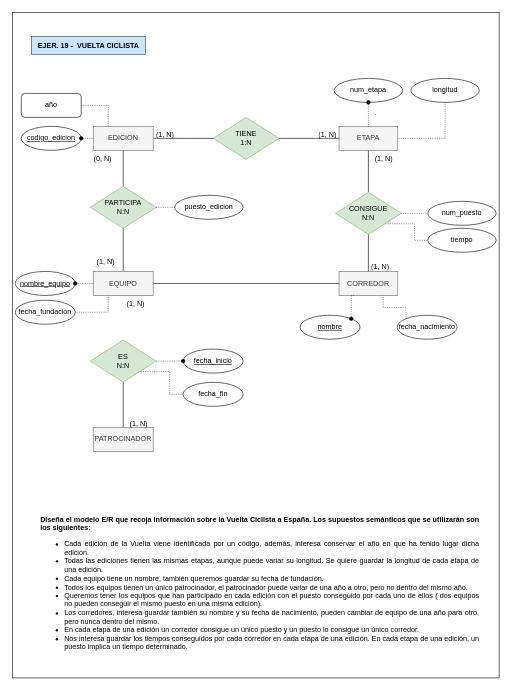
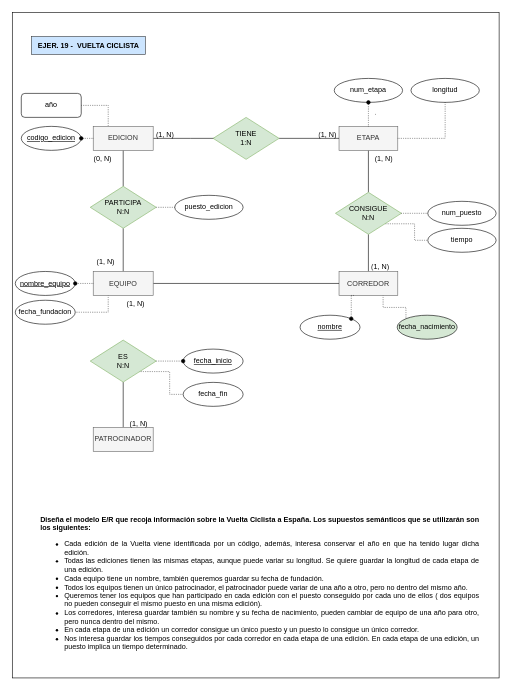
node "fecha_nacimiento": fillcolor #ffffff -> #d5e8d4
